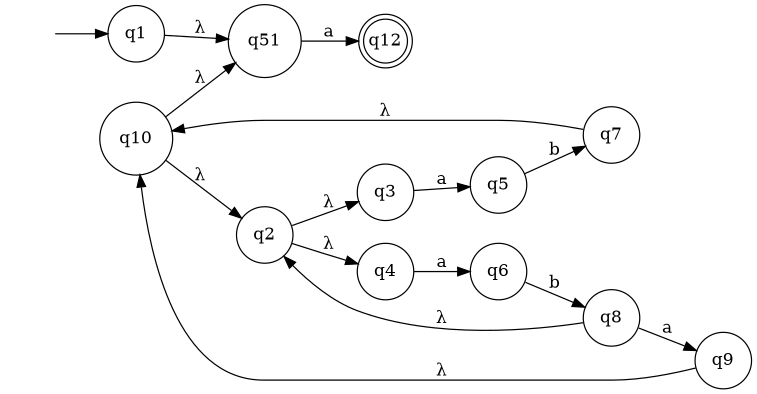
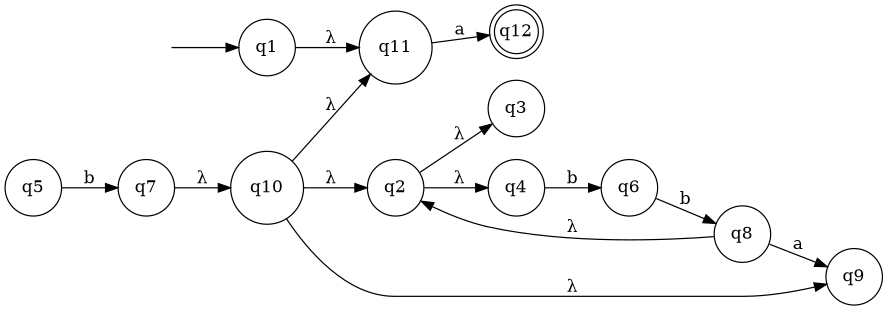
node "q51": label "q51" -> "q11"
edge "q3" -> "q5": removed, label "a"
edge "q4" -> "q6": label "a" -> "b"
edge "q9" -> "q10": reversed
